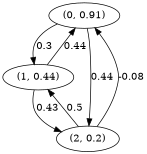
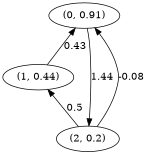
edge "(0, 0.91)" -> "(1, 0.44)": removed, label "0.3"
edge "(1, 0.44)" -> "(0, 0.91)": label "0.44" -> "0.43"
edge "(0, 0.91)" -> "(2, 0.2)": label "0.44" -> "1.44"
edge "(1, 0.44)" -> "(2, 0.2)": removed, label "0.43"
